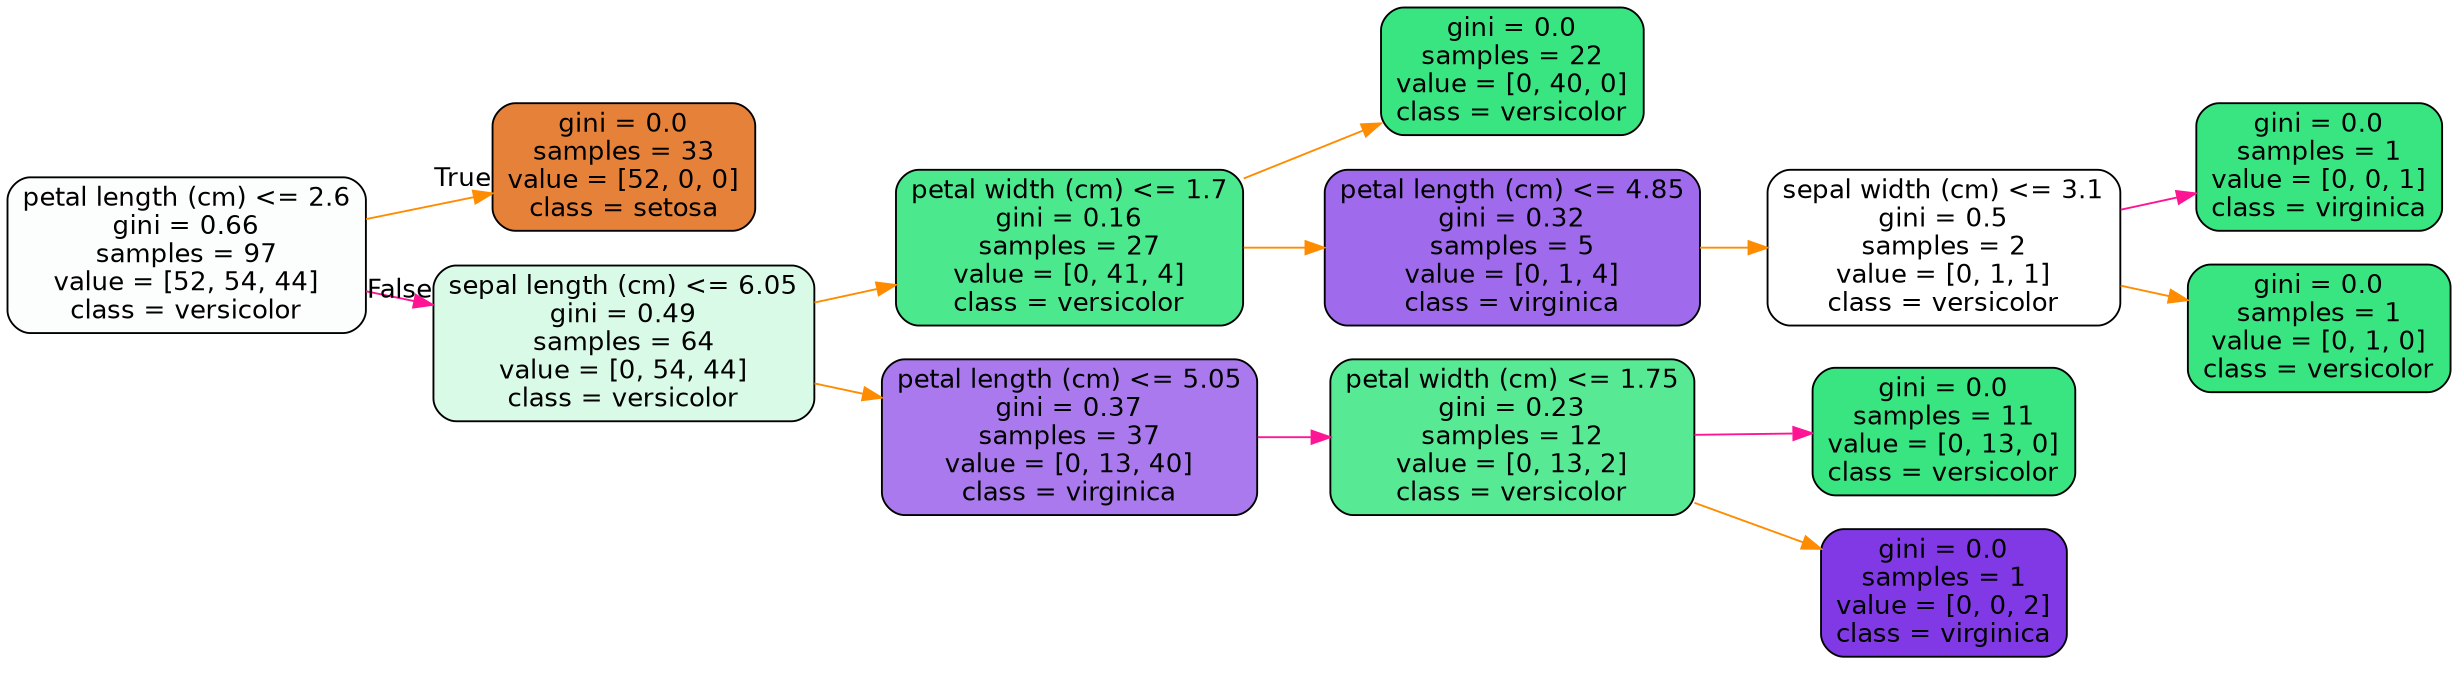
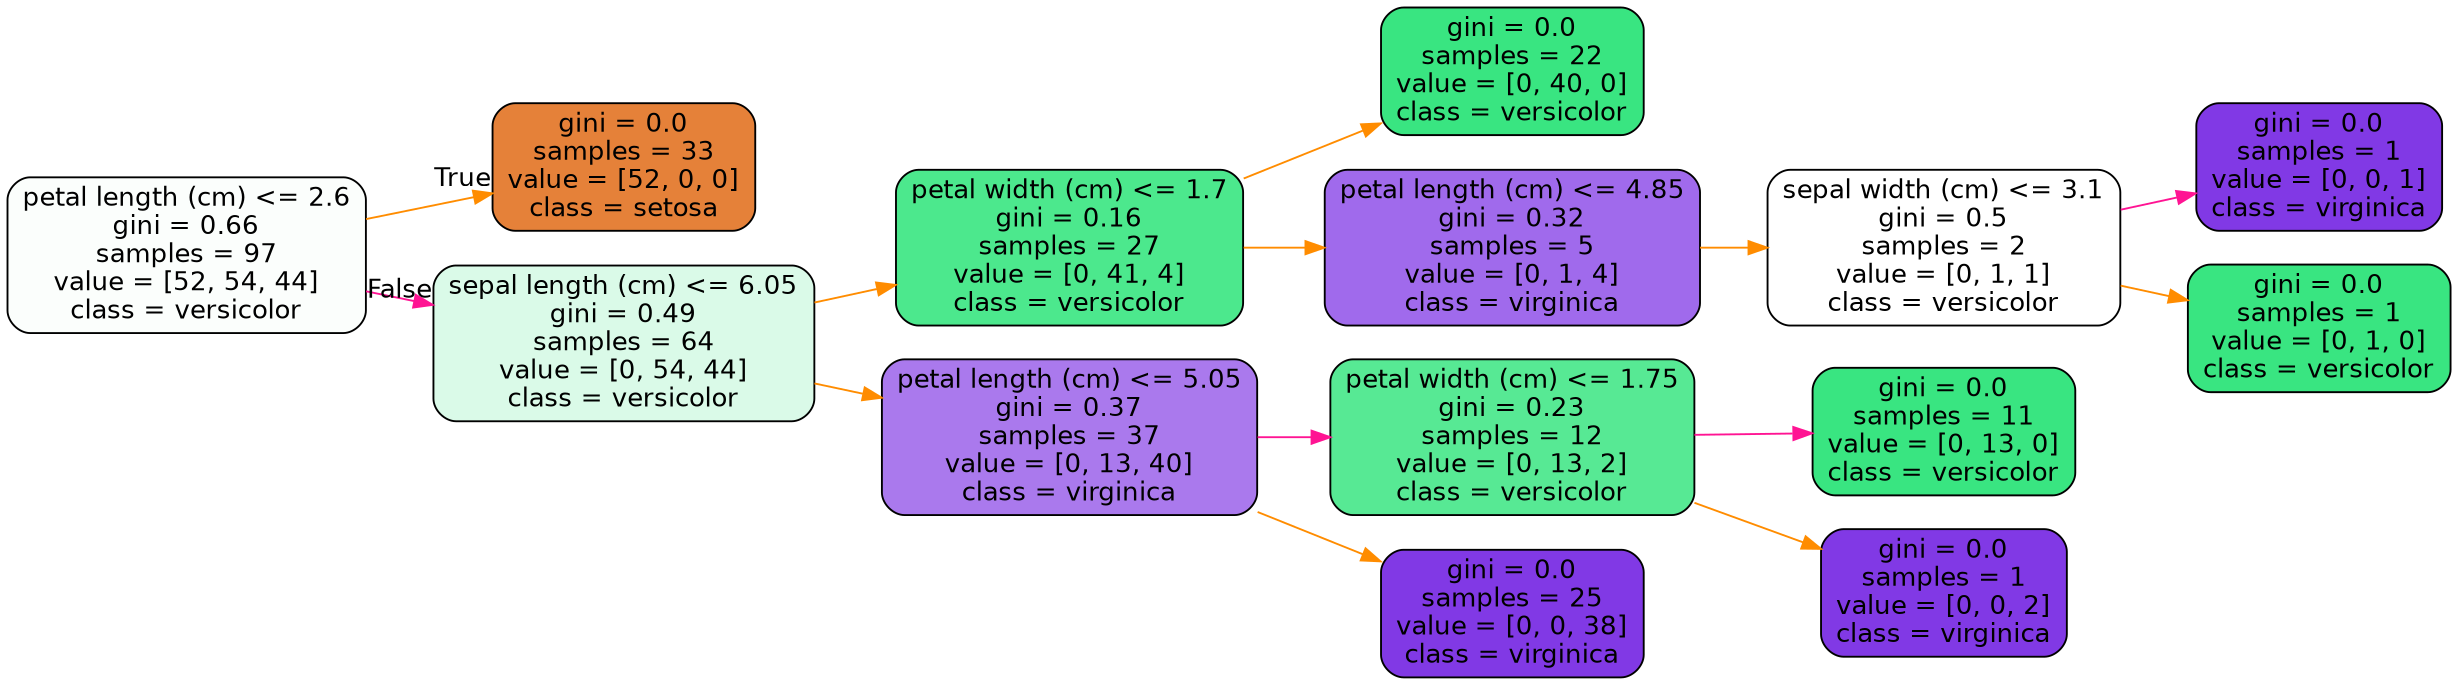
node "gini = 0.0 samples = 1 value = [0, 0, 1] class = virginica": fillcolor #39e581 -> #8139e5
node "gini = 0.0 samples = 25 value = [0, 0, 38] class = virginica": added
